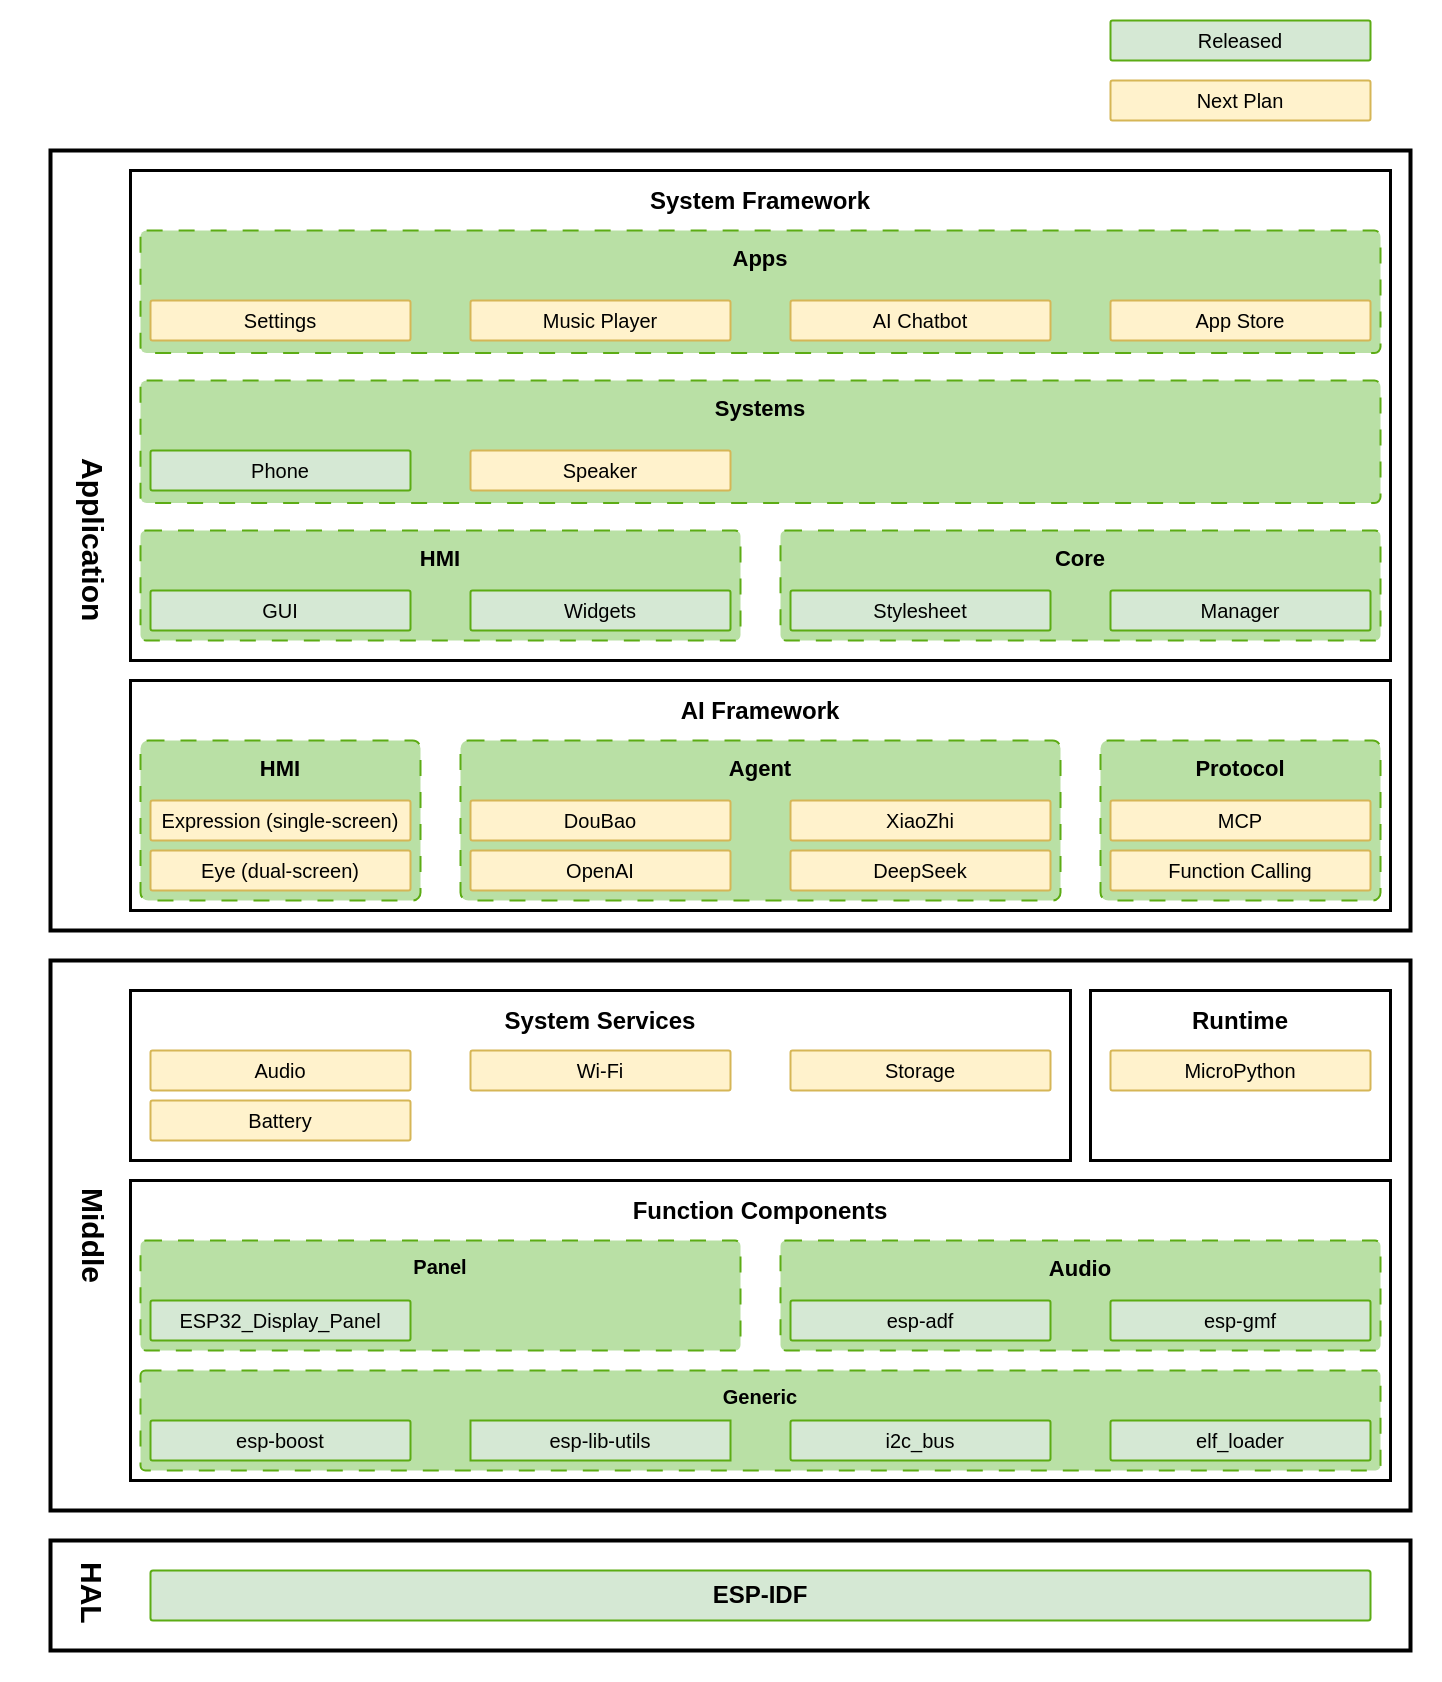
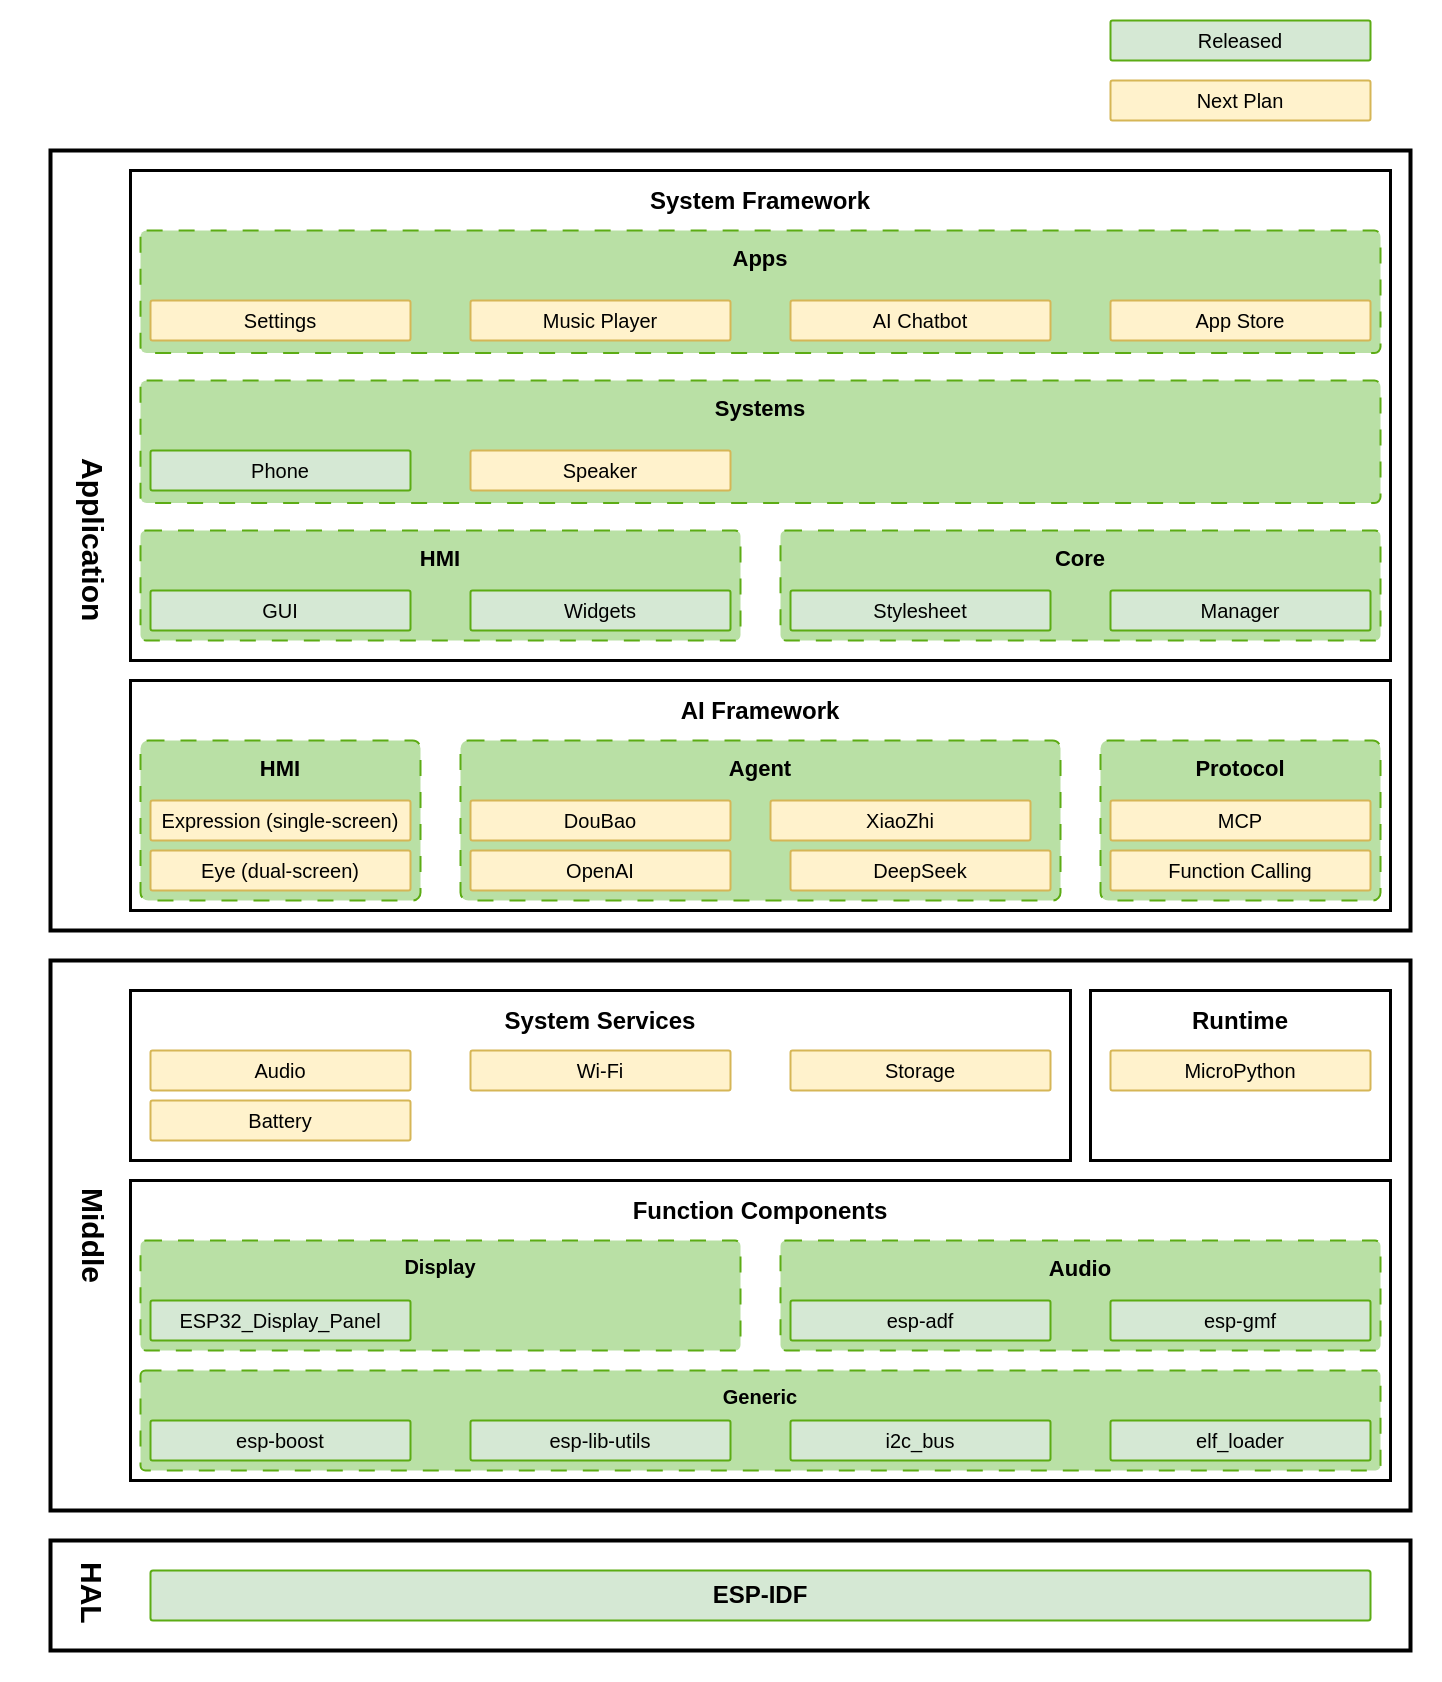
node "XiaoZhi": moved (921, 821) -> (901, 821)
node "Panel": label "Panel" -> "Display"
node "esp-lib-utils": shape rectangle -> rounded rectangle
